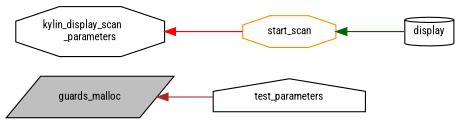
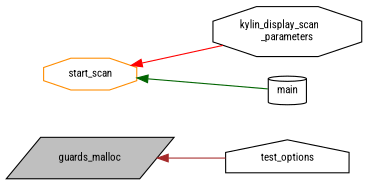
edge "start_scan" -> "kylin_display_scan _parameters": reversed
node "display": label "display" -> "main"
node "test_parameters": label "test_parameters" -> "test_options"
